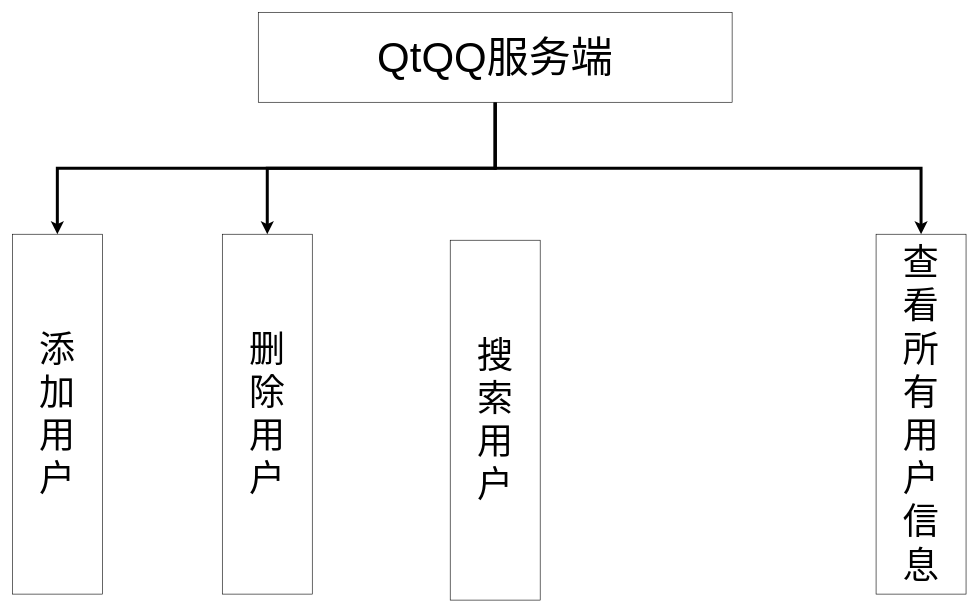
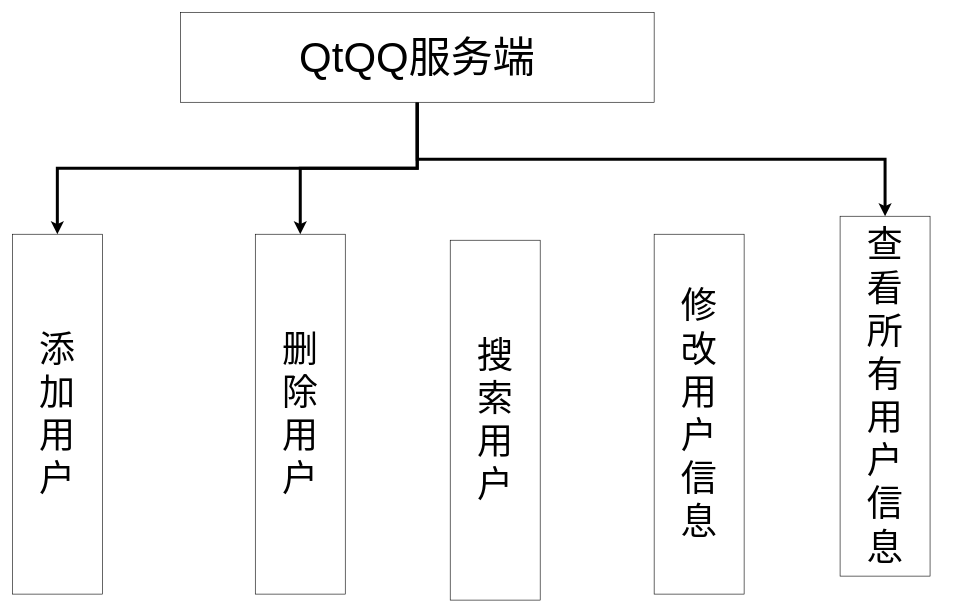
node "QtQQ服务端": moved (495, 57) -> (417, 57)
node "删 除 用 户": moved (267, 414) -> (300, 414)
node "修 改 用 户 信 息": added
node "查 看 所 有 用 户 信 息": moved (921, 414) -> (885, 396)
